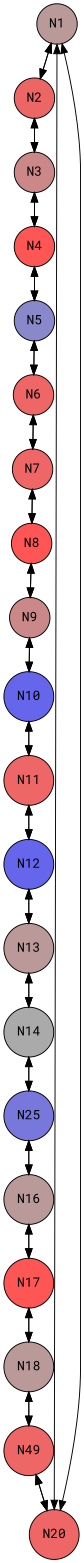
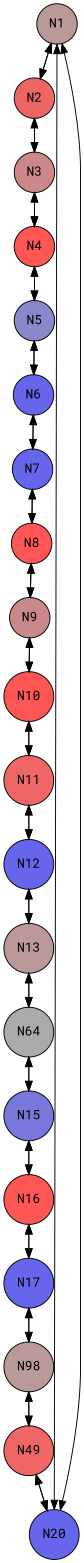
node "N6": fillcolor #ee6666 -> #6666ed
node "N7": fillcolor #ee6666 -> #6666ed
node "N10": fillcolor #6666ed -> #fe5555
node "N14": label "N14" -> "N64"
node "N25": label "N25" -> "N15"
node "N16": fillcolor #ba9999 -> #fe5555
node "N17": fillcolor #fe5555 -> #6666ed
node "N18": label "N18" -> "N98"
node "N20": fillcolor #ee6666 -> #6666ed
